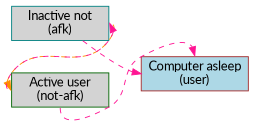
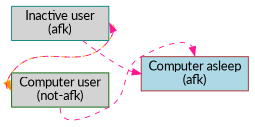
node "Inactive not (afk)": label "Inactive not (afk)" -> "Inactive user (afk)"
node "Computer asleep (user)": label "Computer asleep (user)" -> "Computer asleep (afk)"
node "Active user (not-afk)": label "Active user (not-afk)" -> "Computer user (not-afk)"
